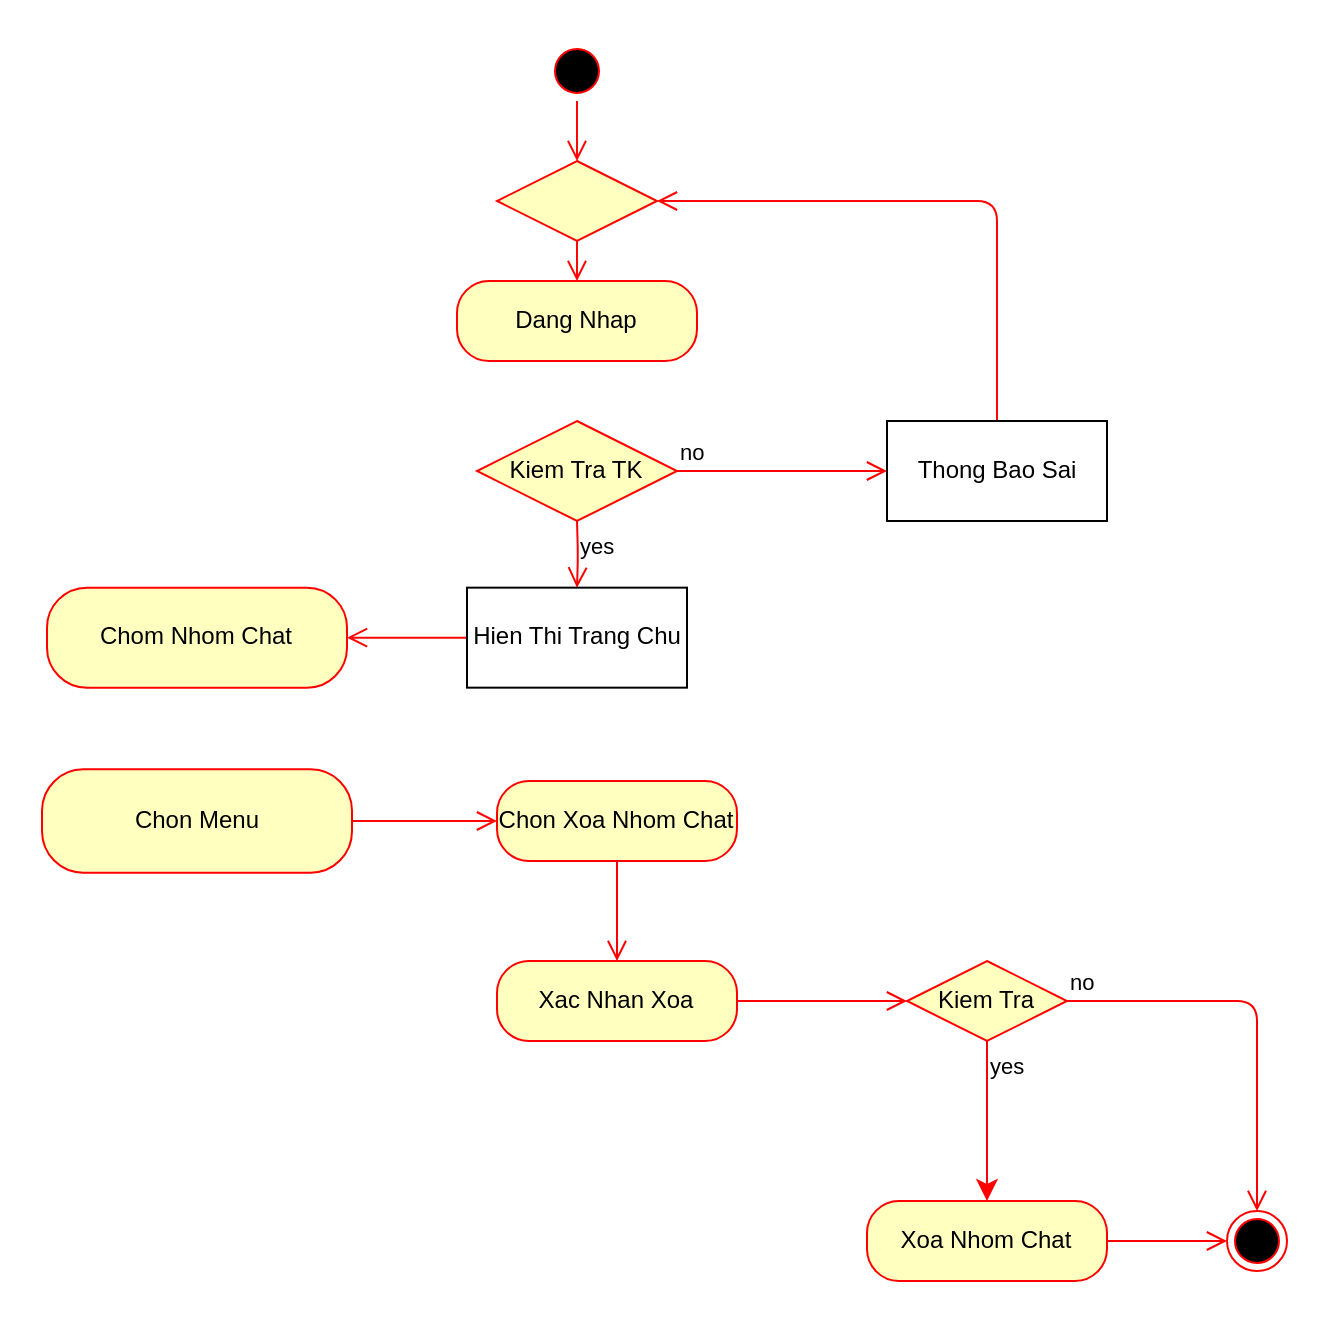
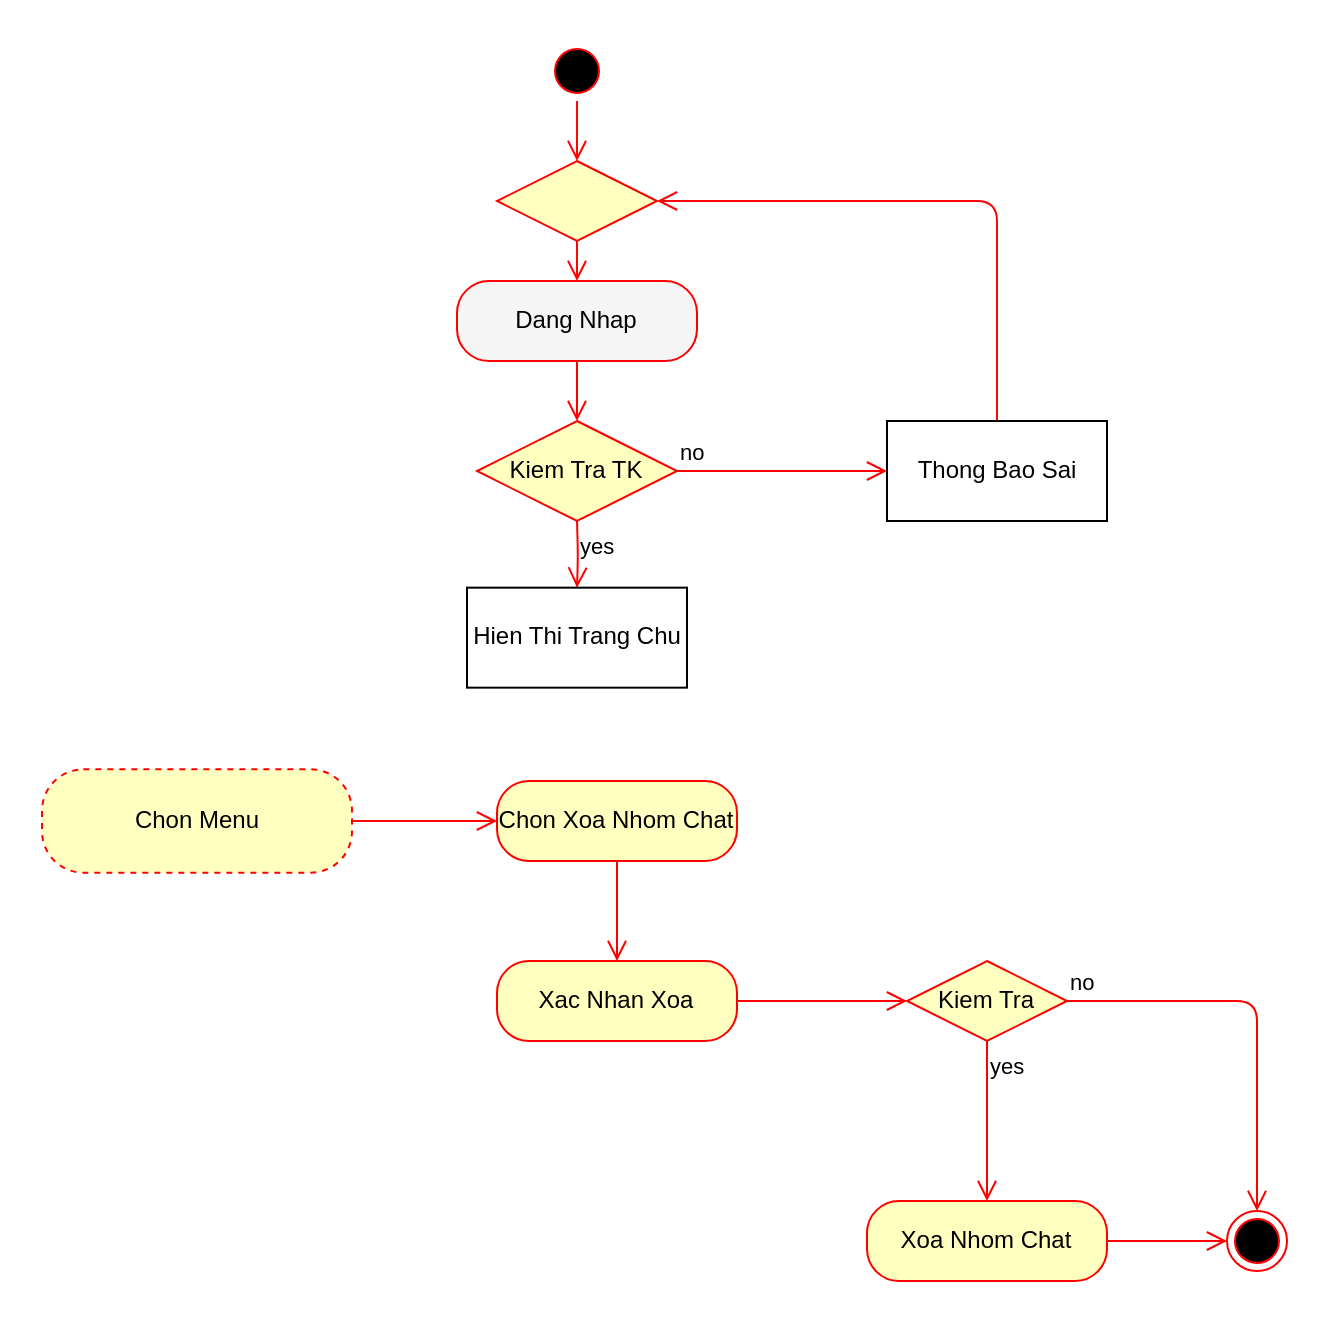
node "Dang Nhap": fillcolor #ffffc0 -> #f5f5f5
edge "Dang Nhap" -> "Kiem Tra TK": added
node "Chom Nhom Chat": removed
edge "Hien Thi Trang Chu" -> "Chom Nhom Chat": removed
node "Chon Menu": style solid -> dashed
edge "Kiem Tra" -> "Xoa Nhom Chat": arrowhead classic -> open
